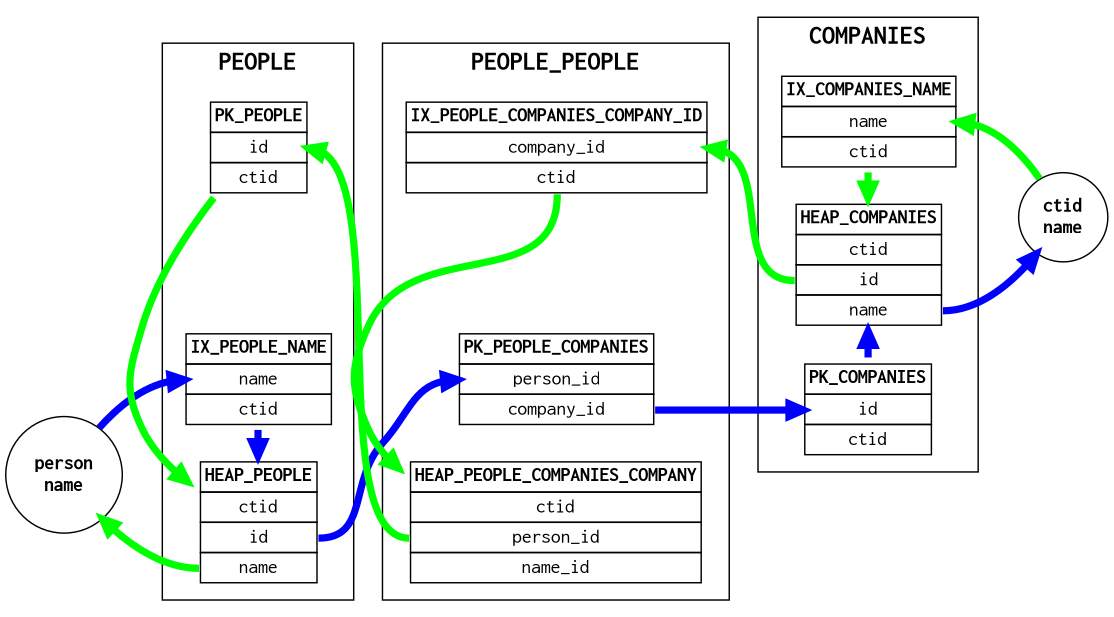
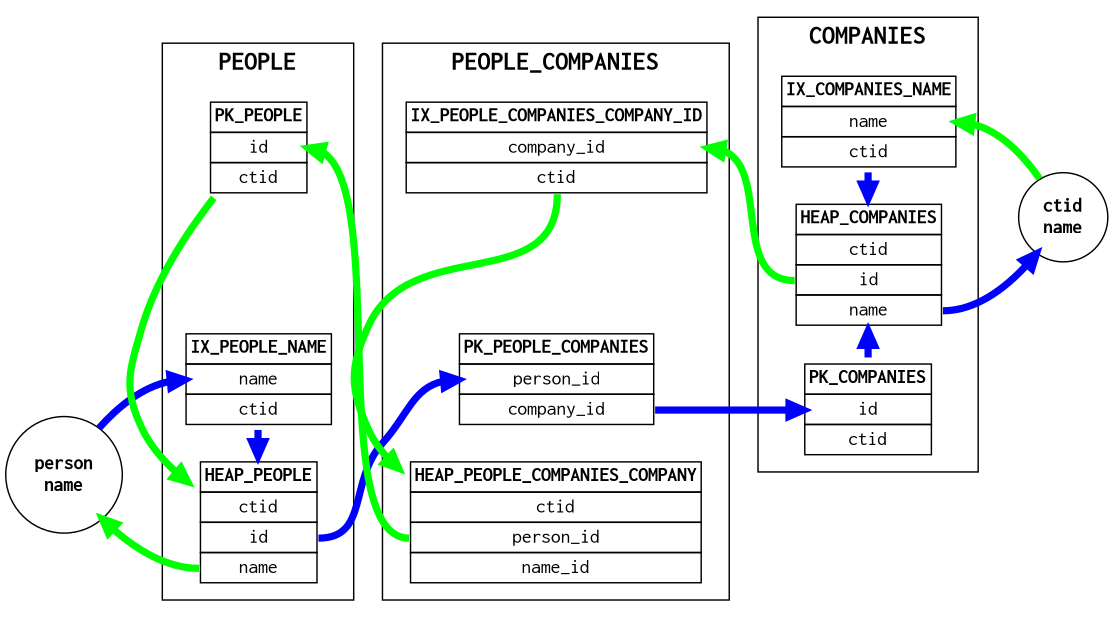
cluster "PEOPLE_PEOPLE": label "PEOPLE_PEOPLE" -> "PEOPLE_COMPANIES"
edge "IX_COMPANIES_NAME" -> "HEAP_COMPANIES": color green -> blue
